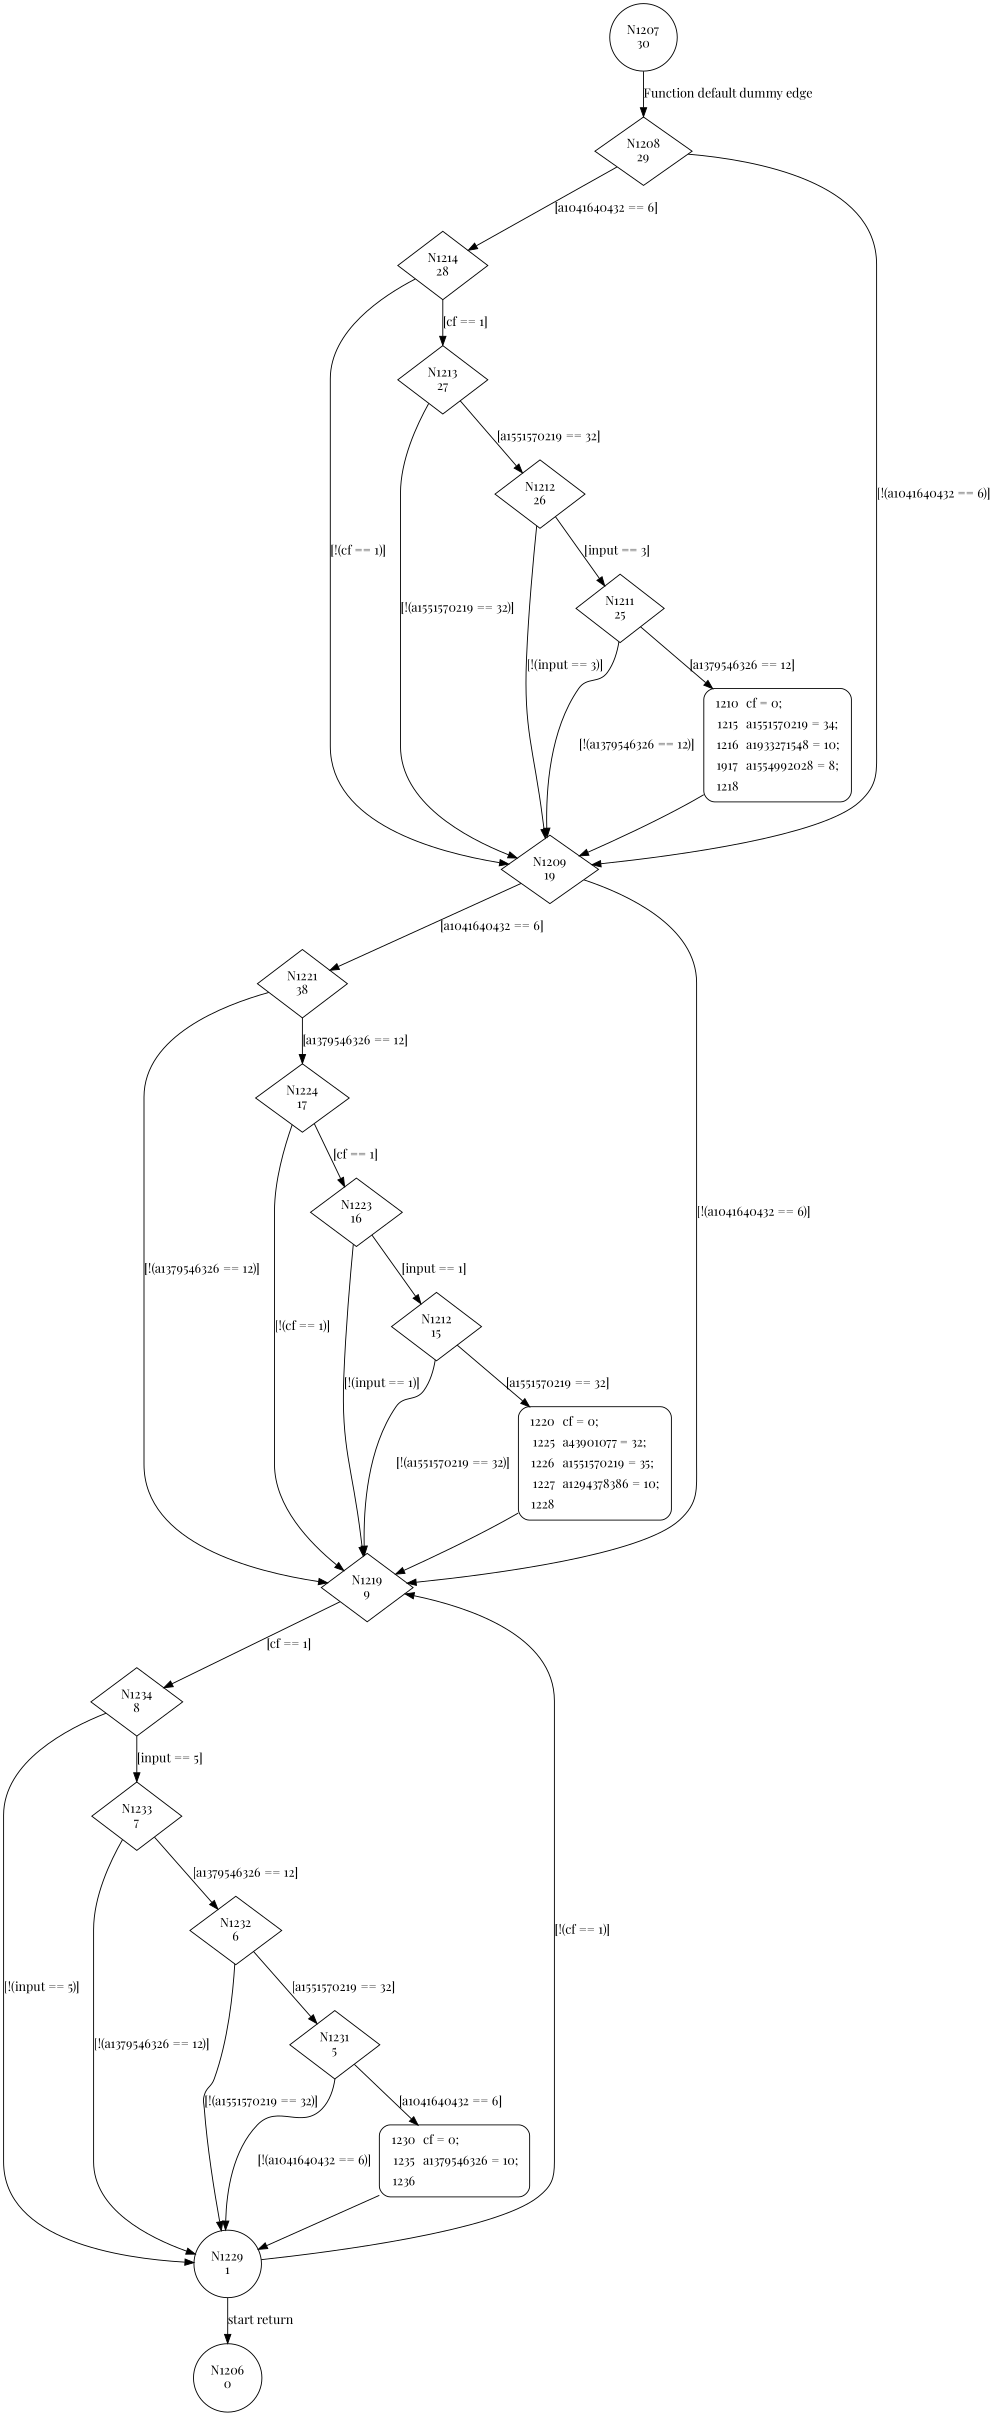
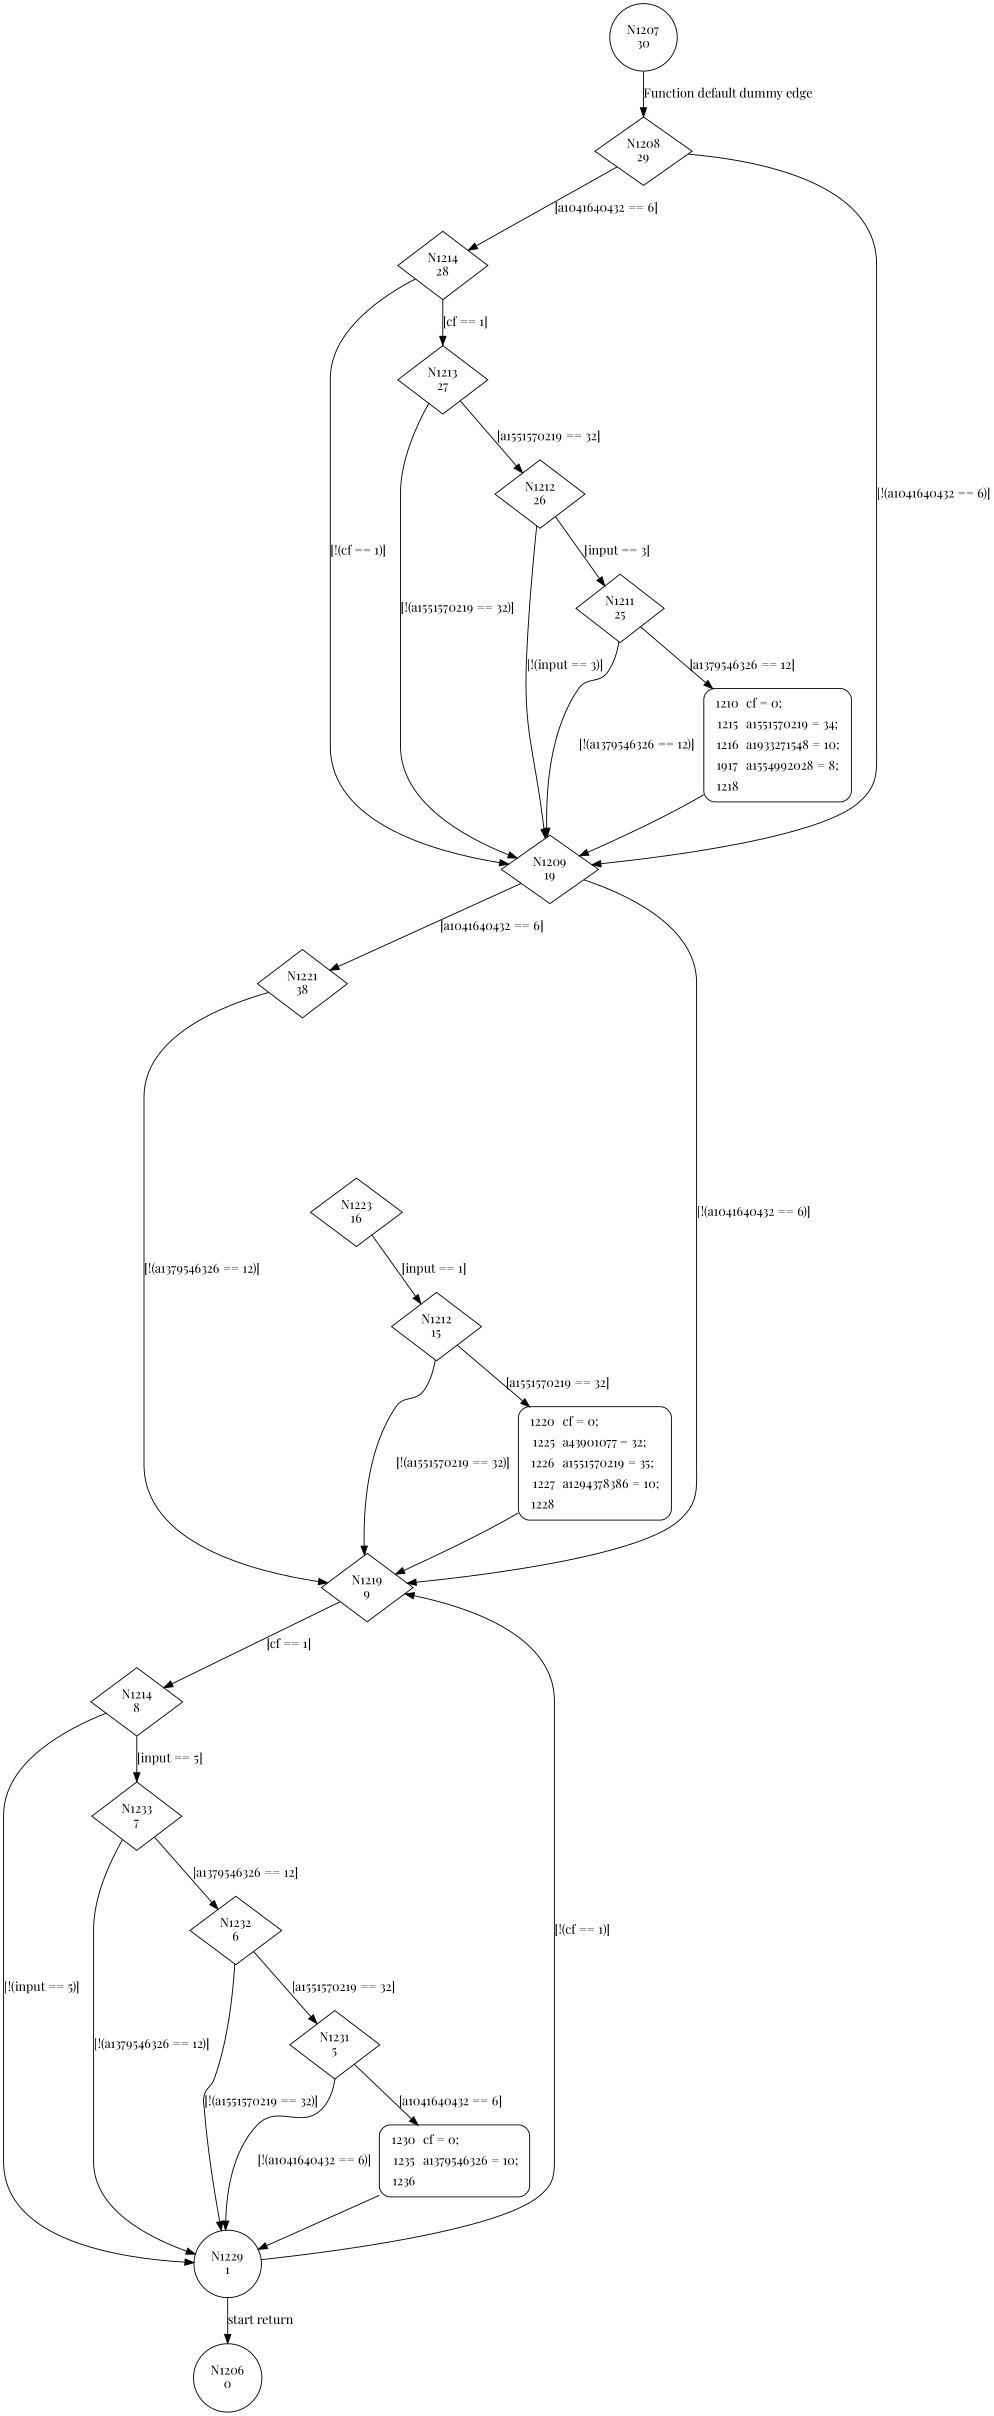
node "N1224 17": removed
edge "N1223 16" -> "N1219 9": removed, label "[!(input == 1)]"
node "N1234 8": label "N1234 8" -> "N1214 8"
